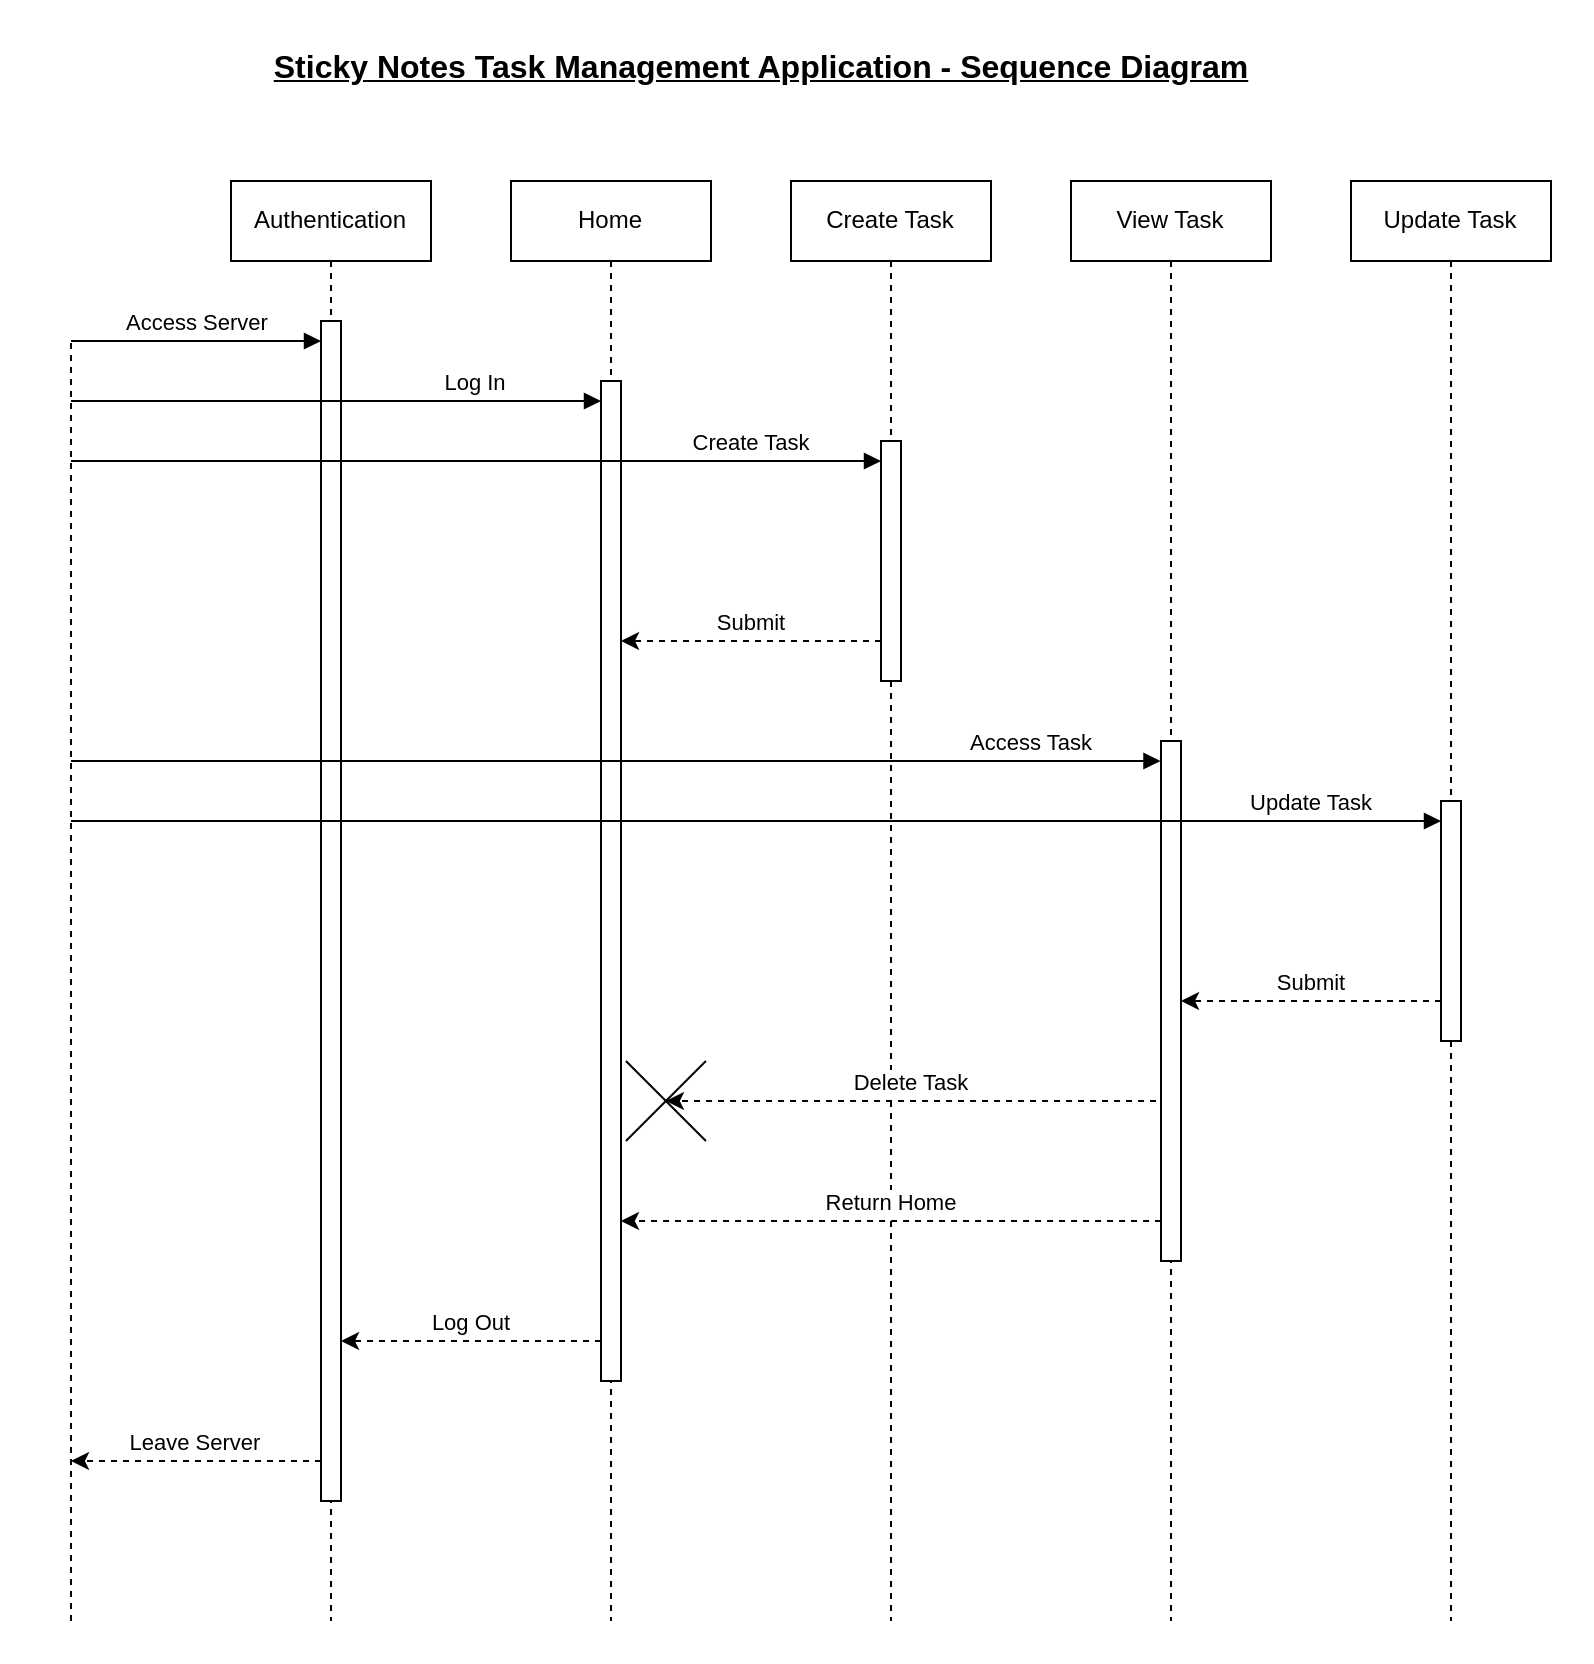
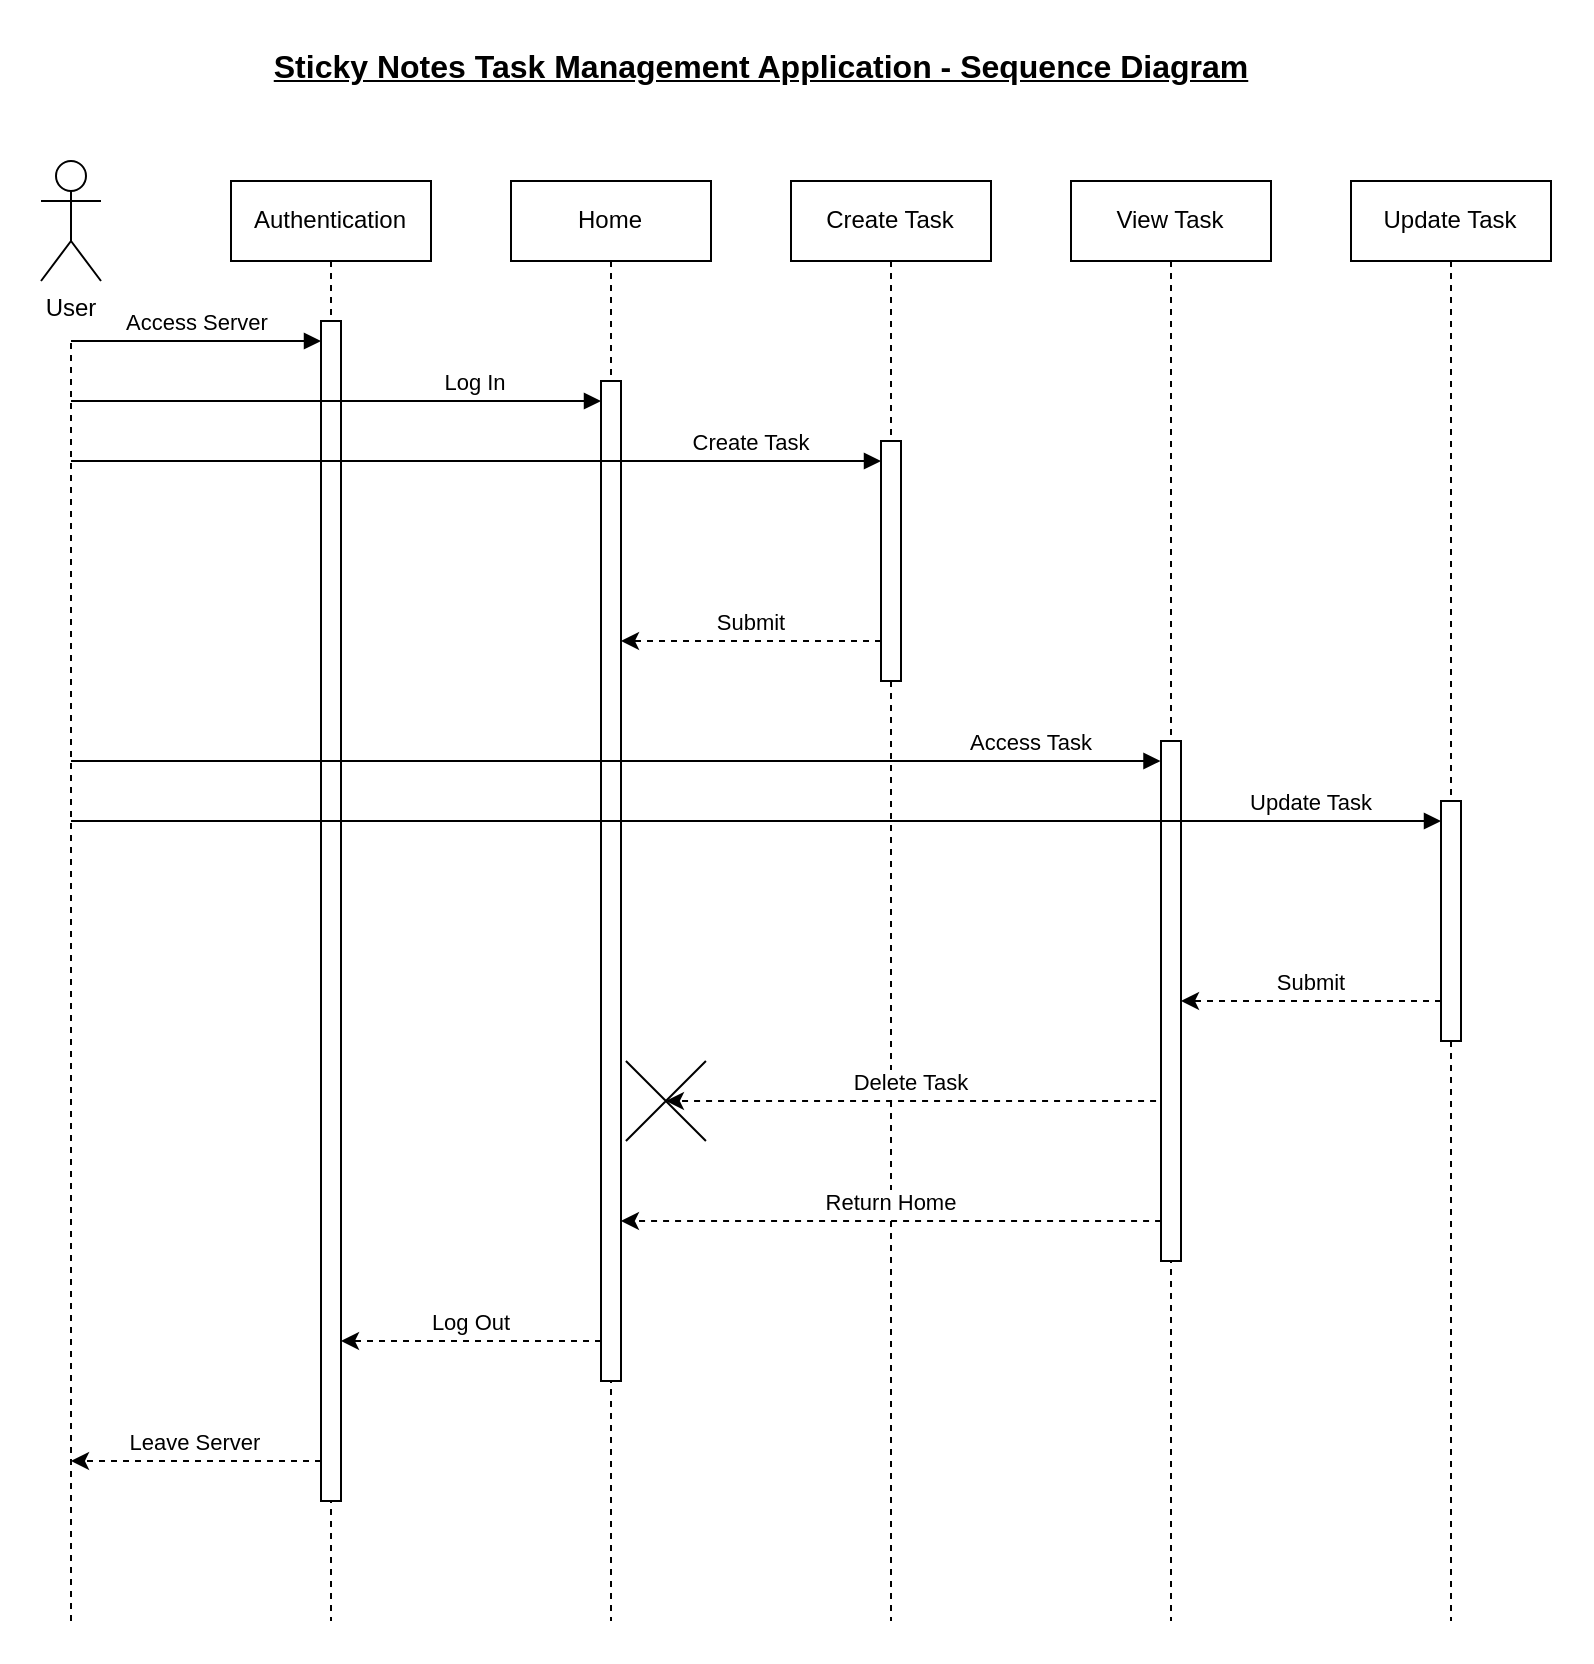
node "User": added
